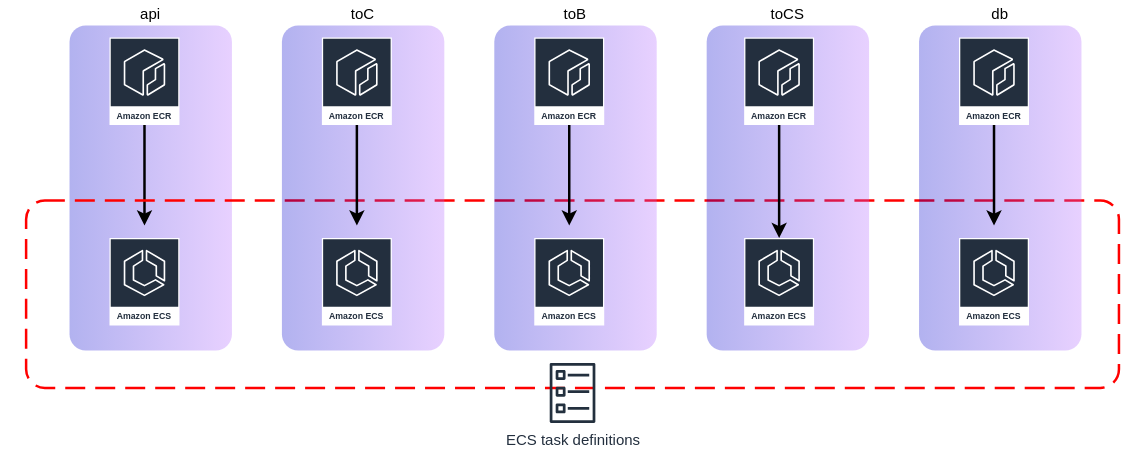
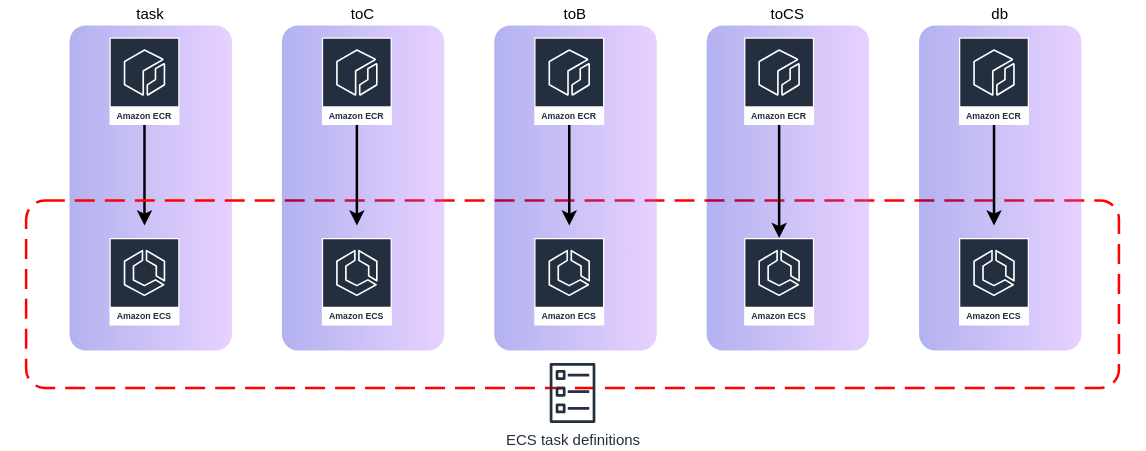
node "api": label "api" -> "task"
